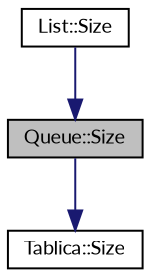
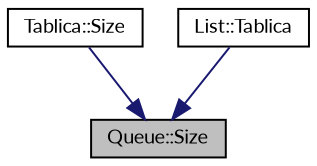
node "List::Size": label "List::Size" -> "List::Tablica"
edge "Queue::Size" -> "Tablica::Size": reversed
